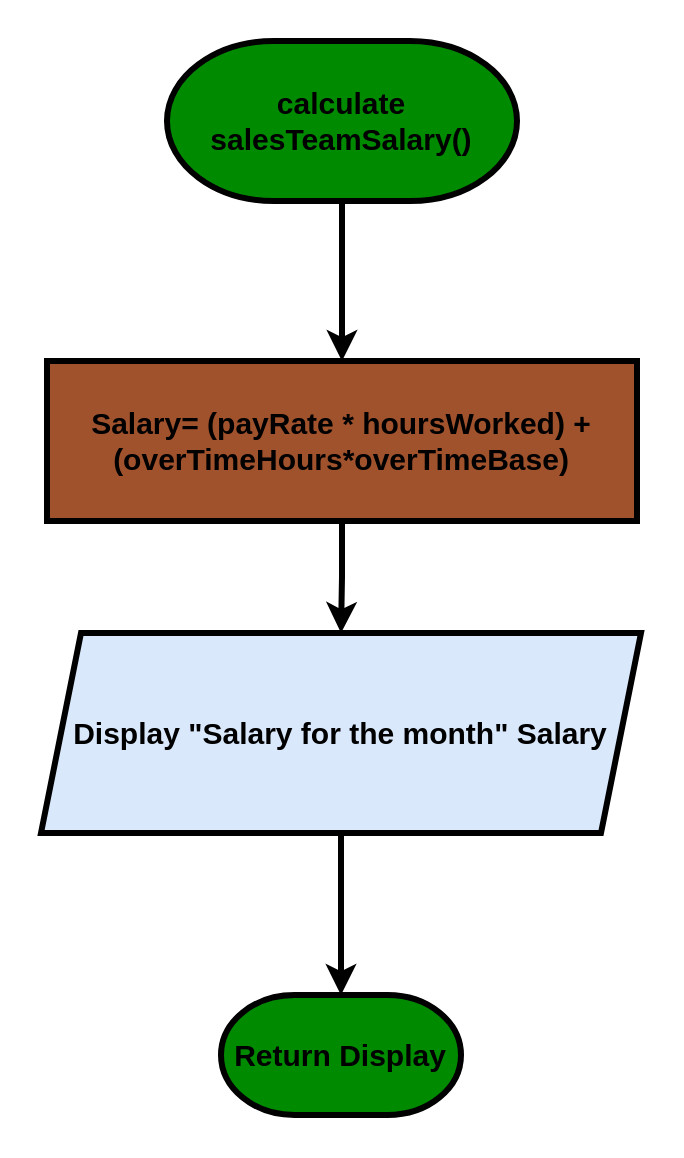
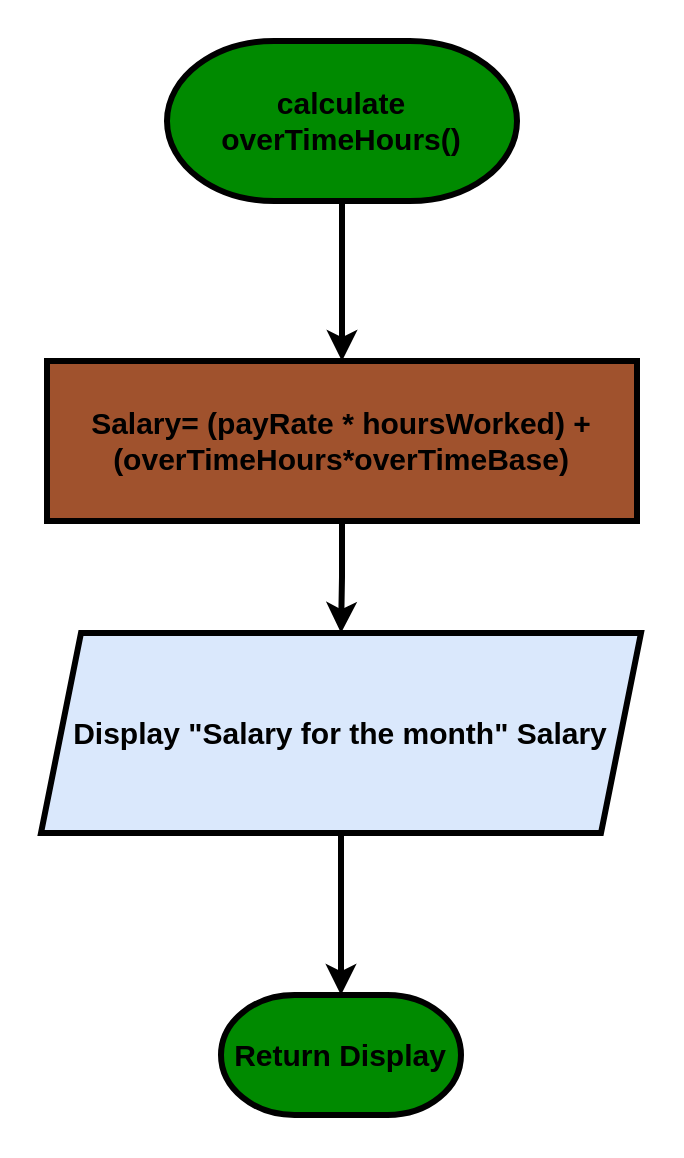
node "calculate salesTeamSalary()": label "calculate salesTeamSalary()" -> "calculate overTimeHours()"
